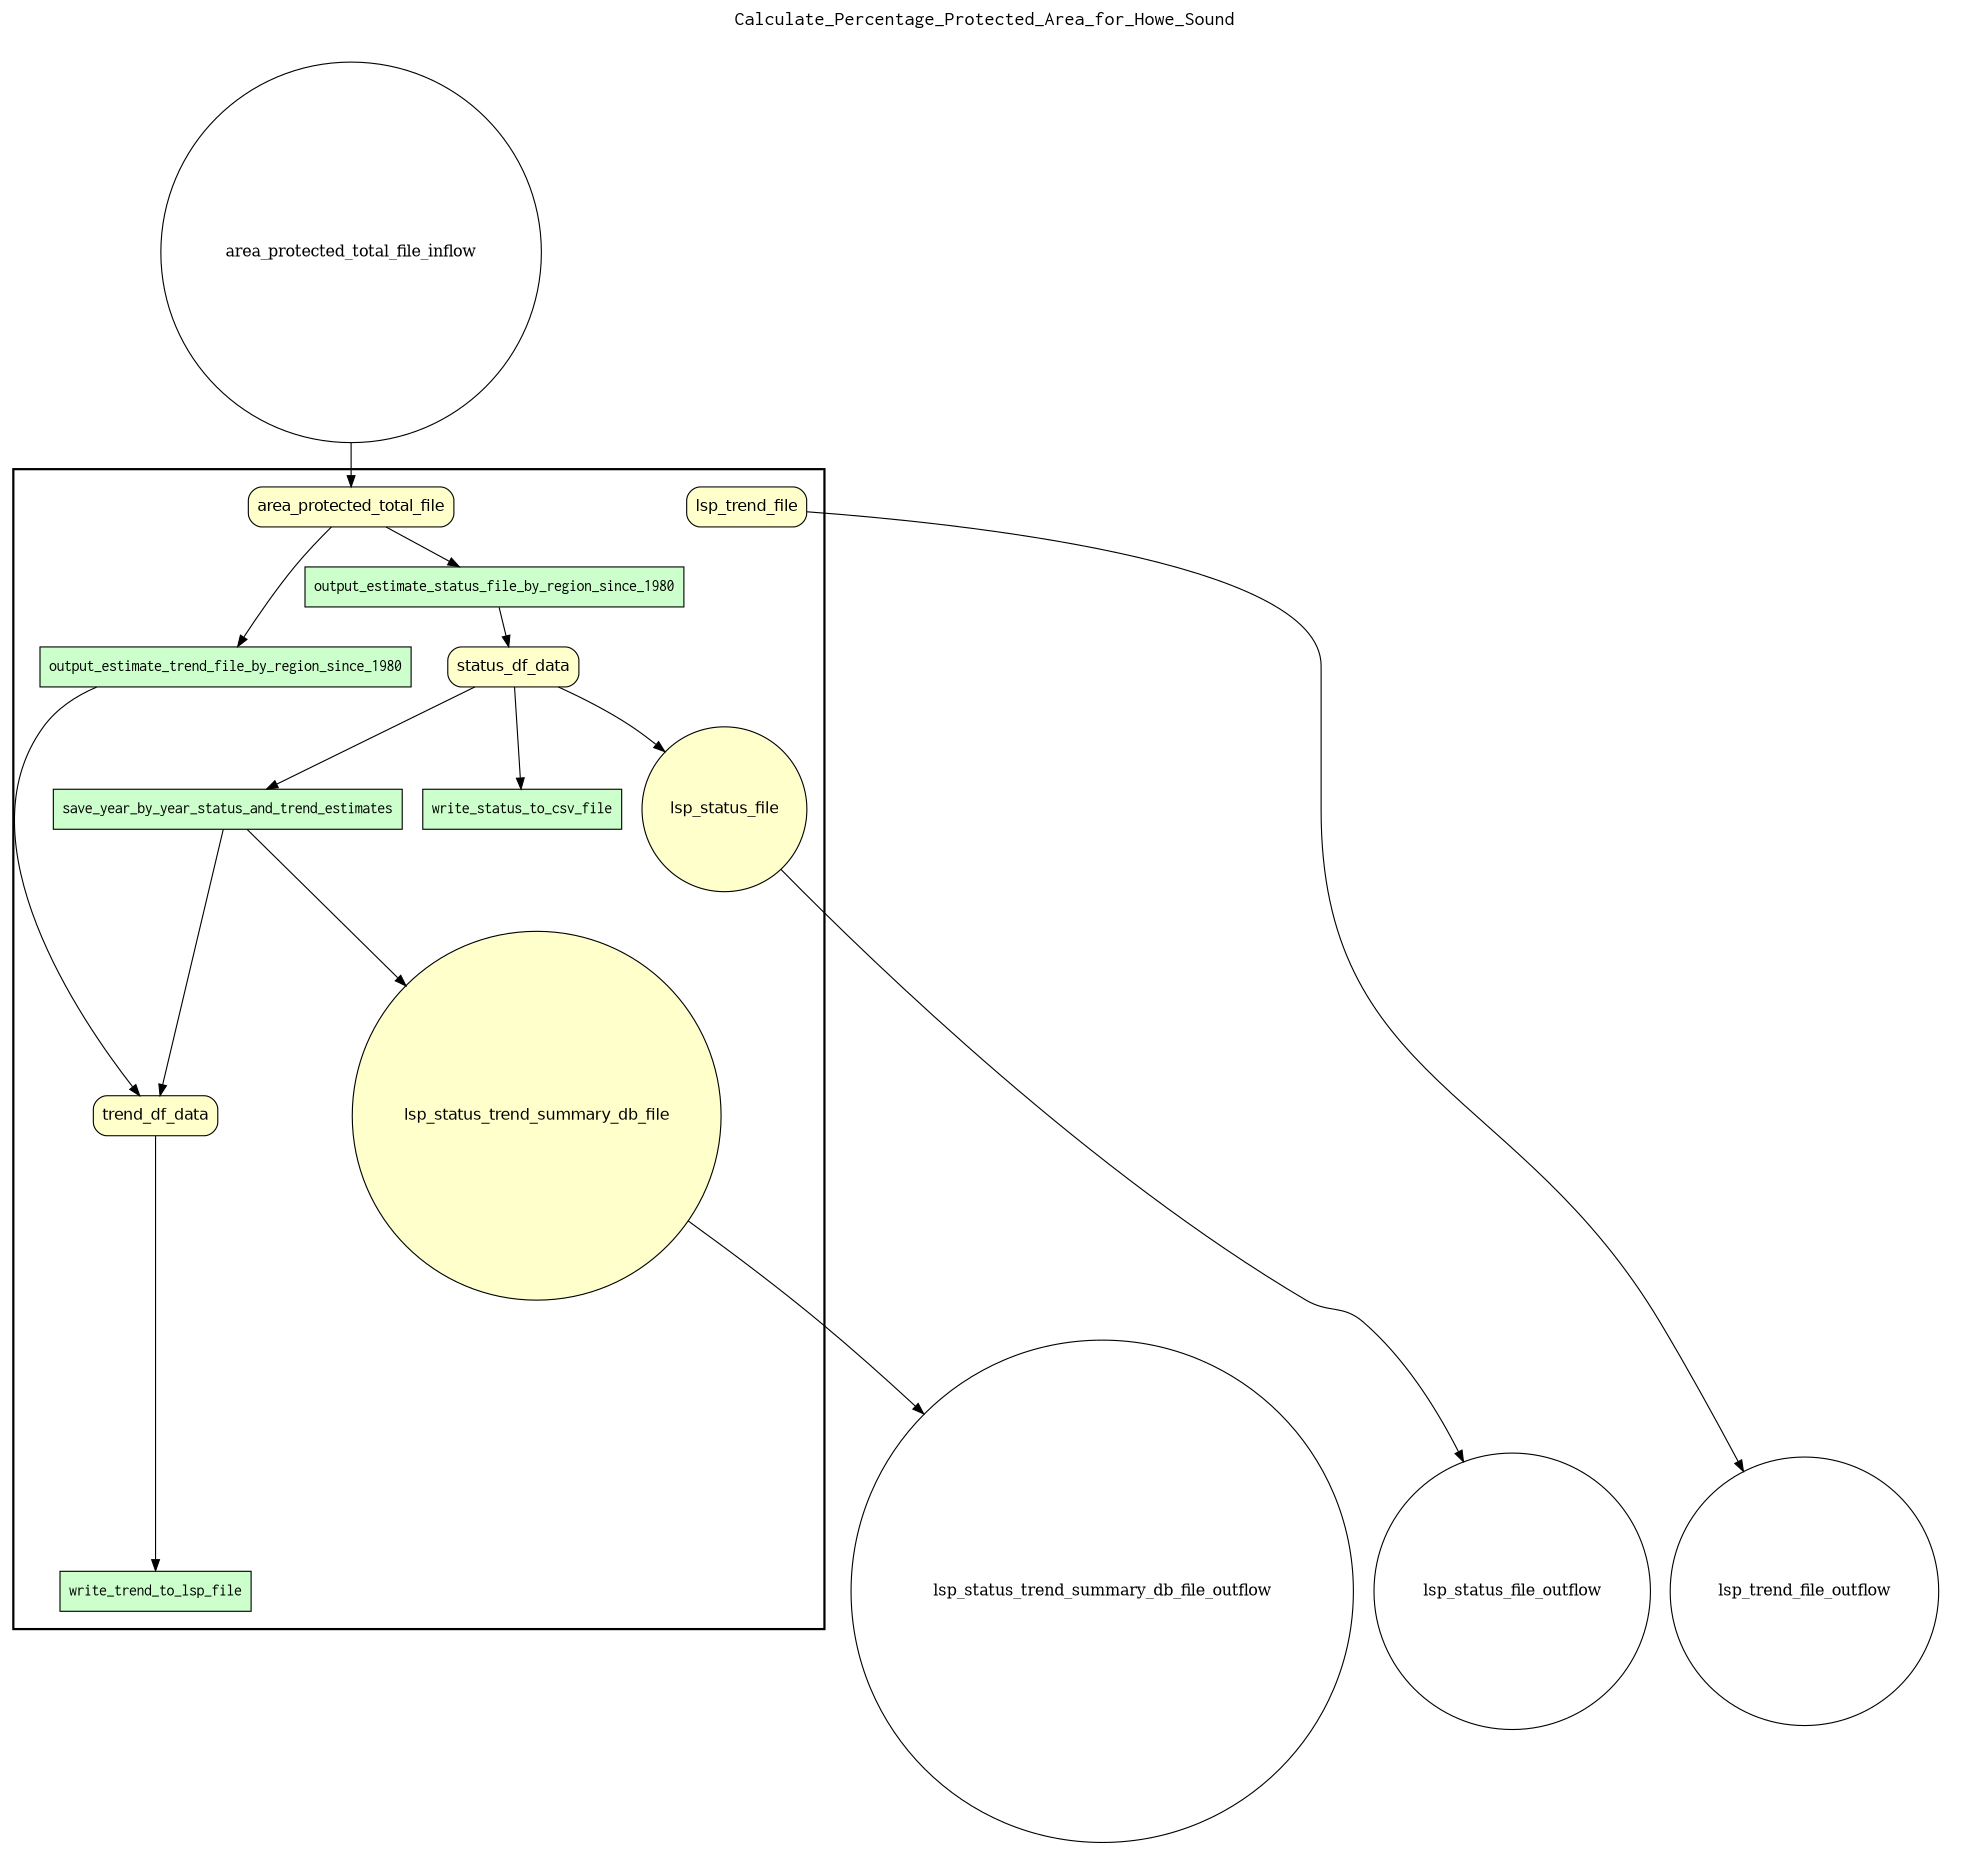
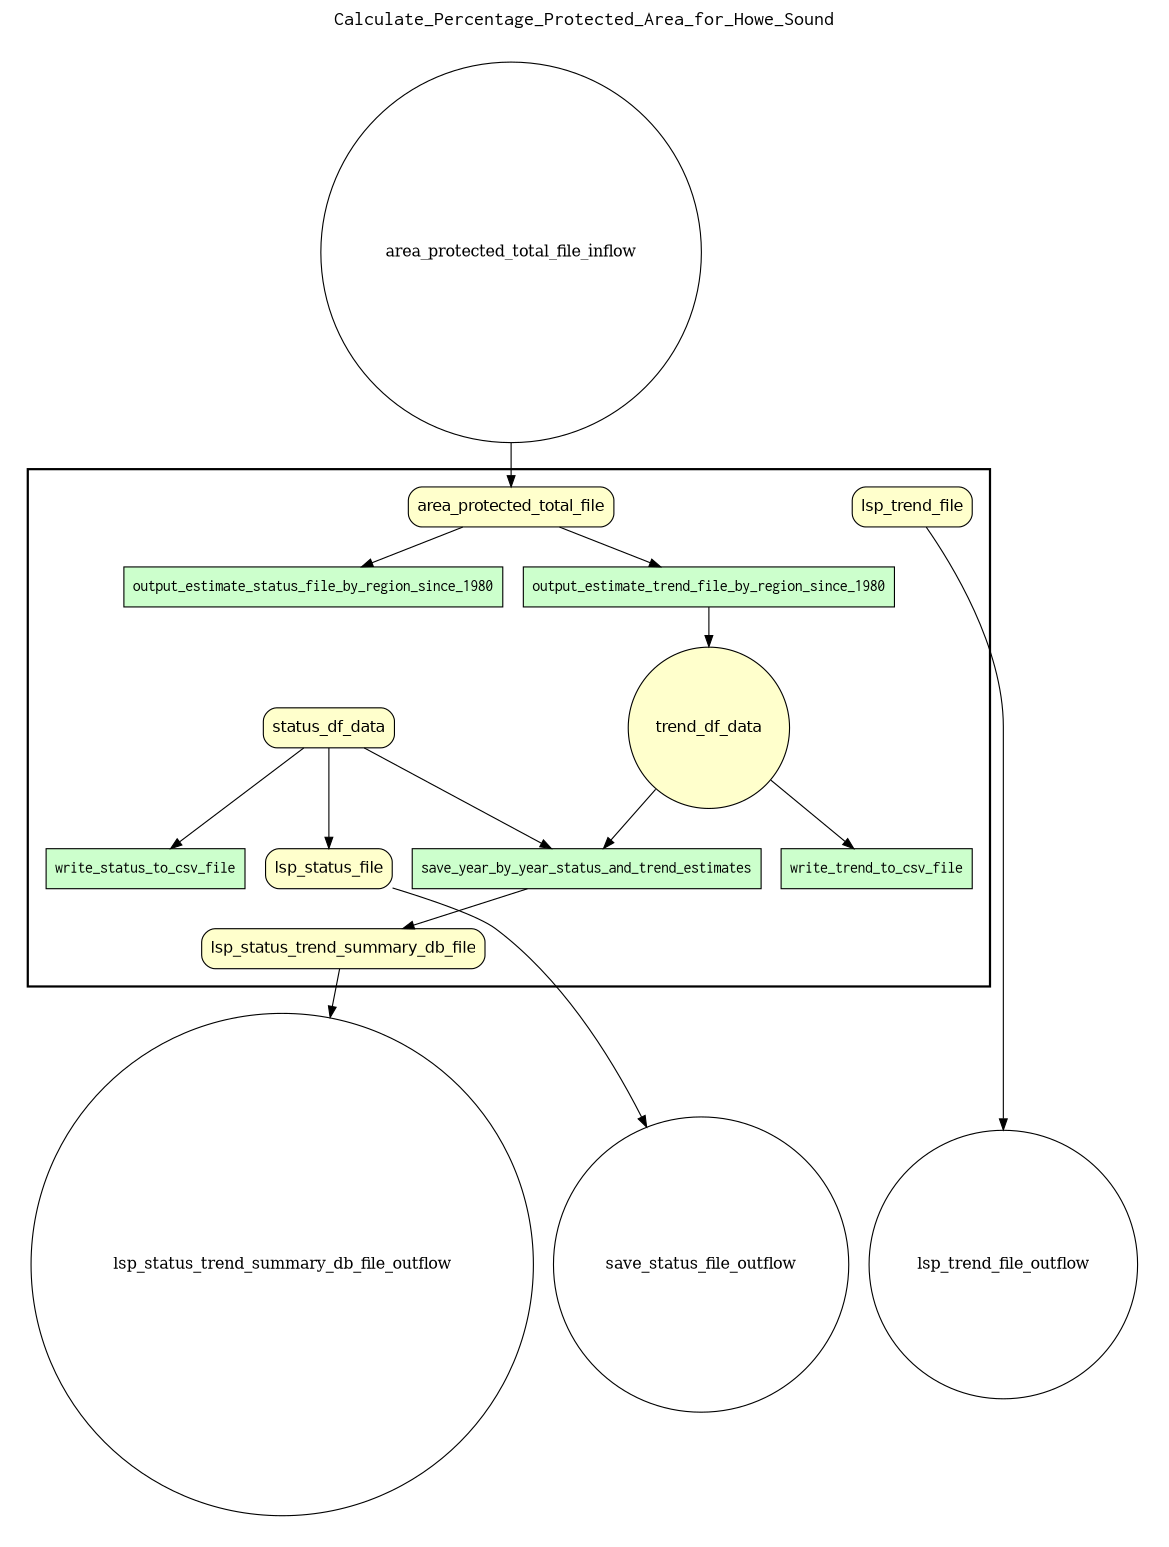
edge "output_estimate_status_file_by_region_since_1980" -> "status_df_data": removed
node "lsp_status_file": shape circle -> box
edge "save_year_by_year_status_and_trend_estimates" -> "trend_df_data": reversed
node "trend_df_data": shape box -> circle
node "lsp_status_trend_summary_db_file": shape circle -> box
node "write_trend_to_lsp_file": label "write_trend_to_lsp_file" -> "write_trend_to_csv_file"
node "lsp_status_file_outflow": label "lsp_status_file_outflow" -> "save_status_file_outflow"
